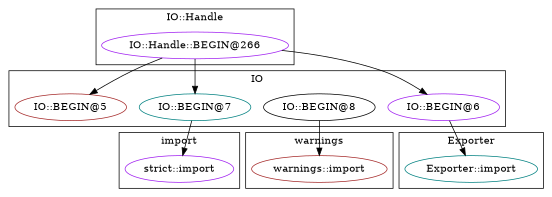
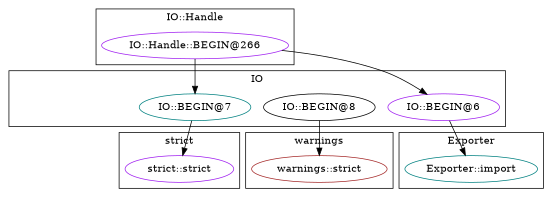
node "IO::BEGIN@5": removed
cluster "import": label "import" -> "strict"
node "strict::import": label "strict::import" -> "strict::strict"
node "warnings::import": label "warnings::import" -> "warnings::strict"
